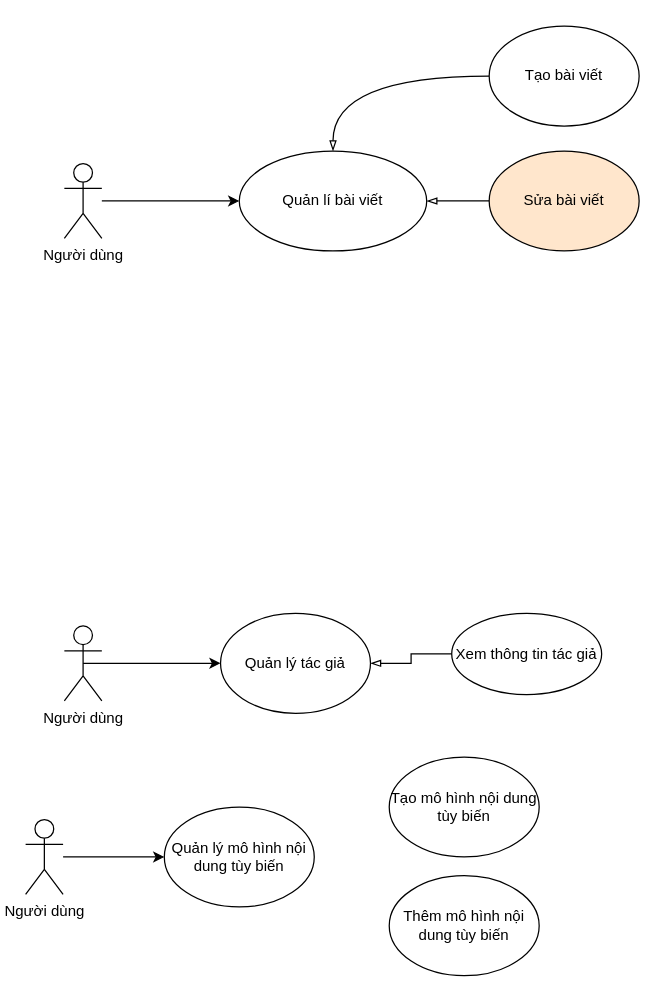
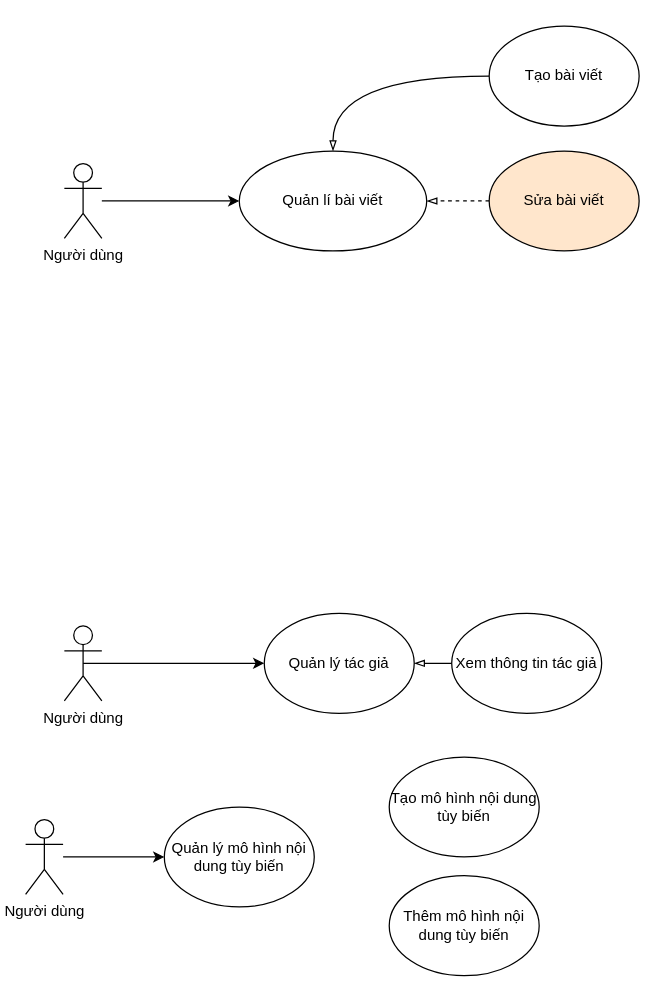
edge "Sửa bài viết" -> "Quản lí bài viết": style solid -> dashed
node "Xem thông tin tác giả": size 150x81 -> 150x100
node "Quản lý tác giả": moved (296, 663) -> (339, 663)
